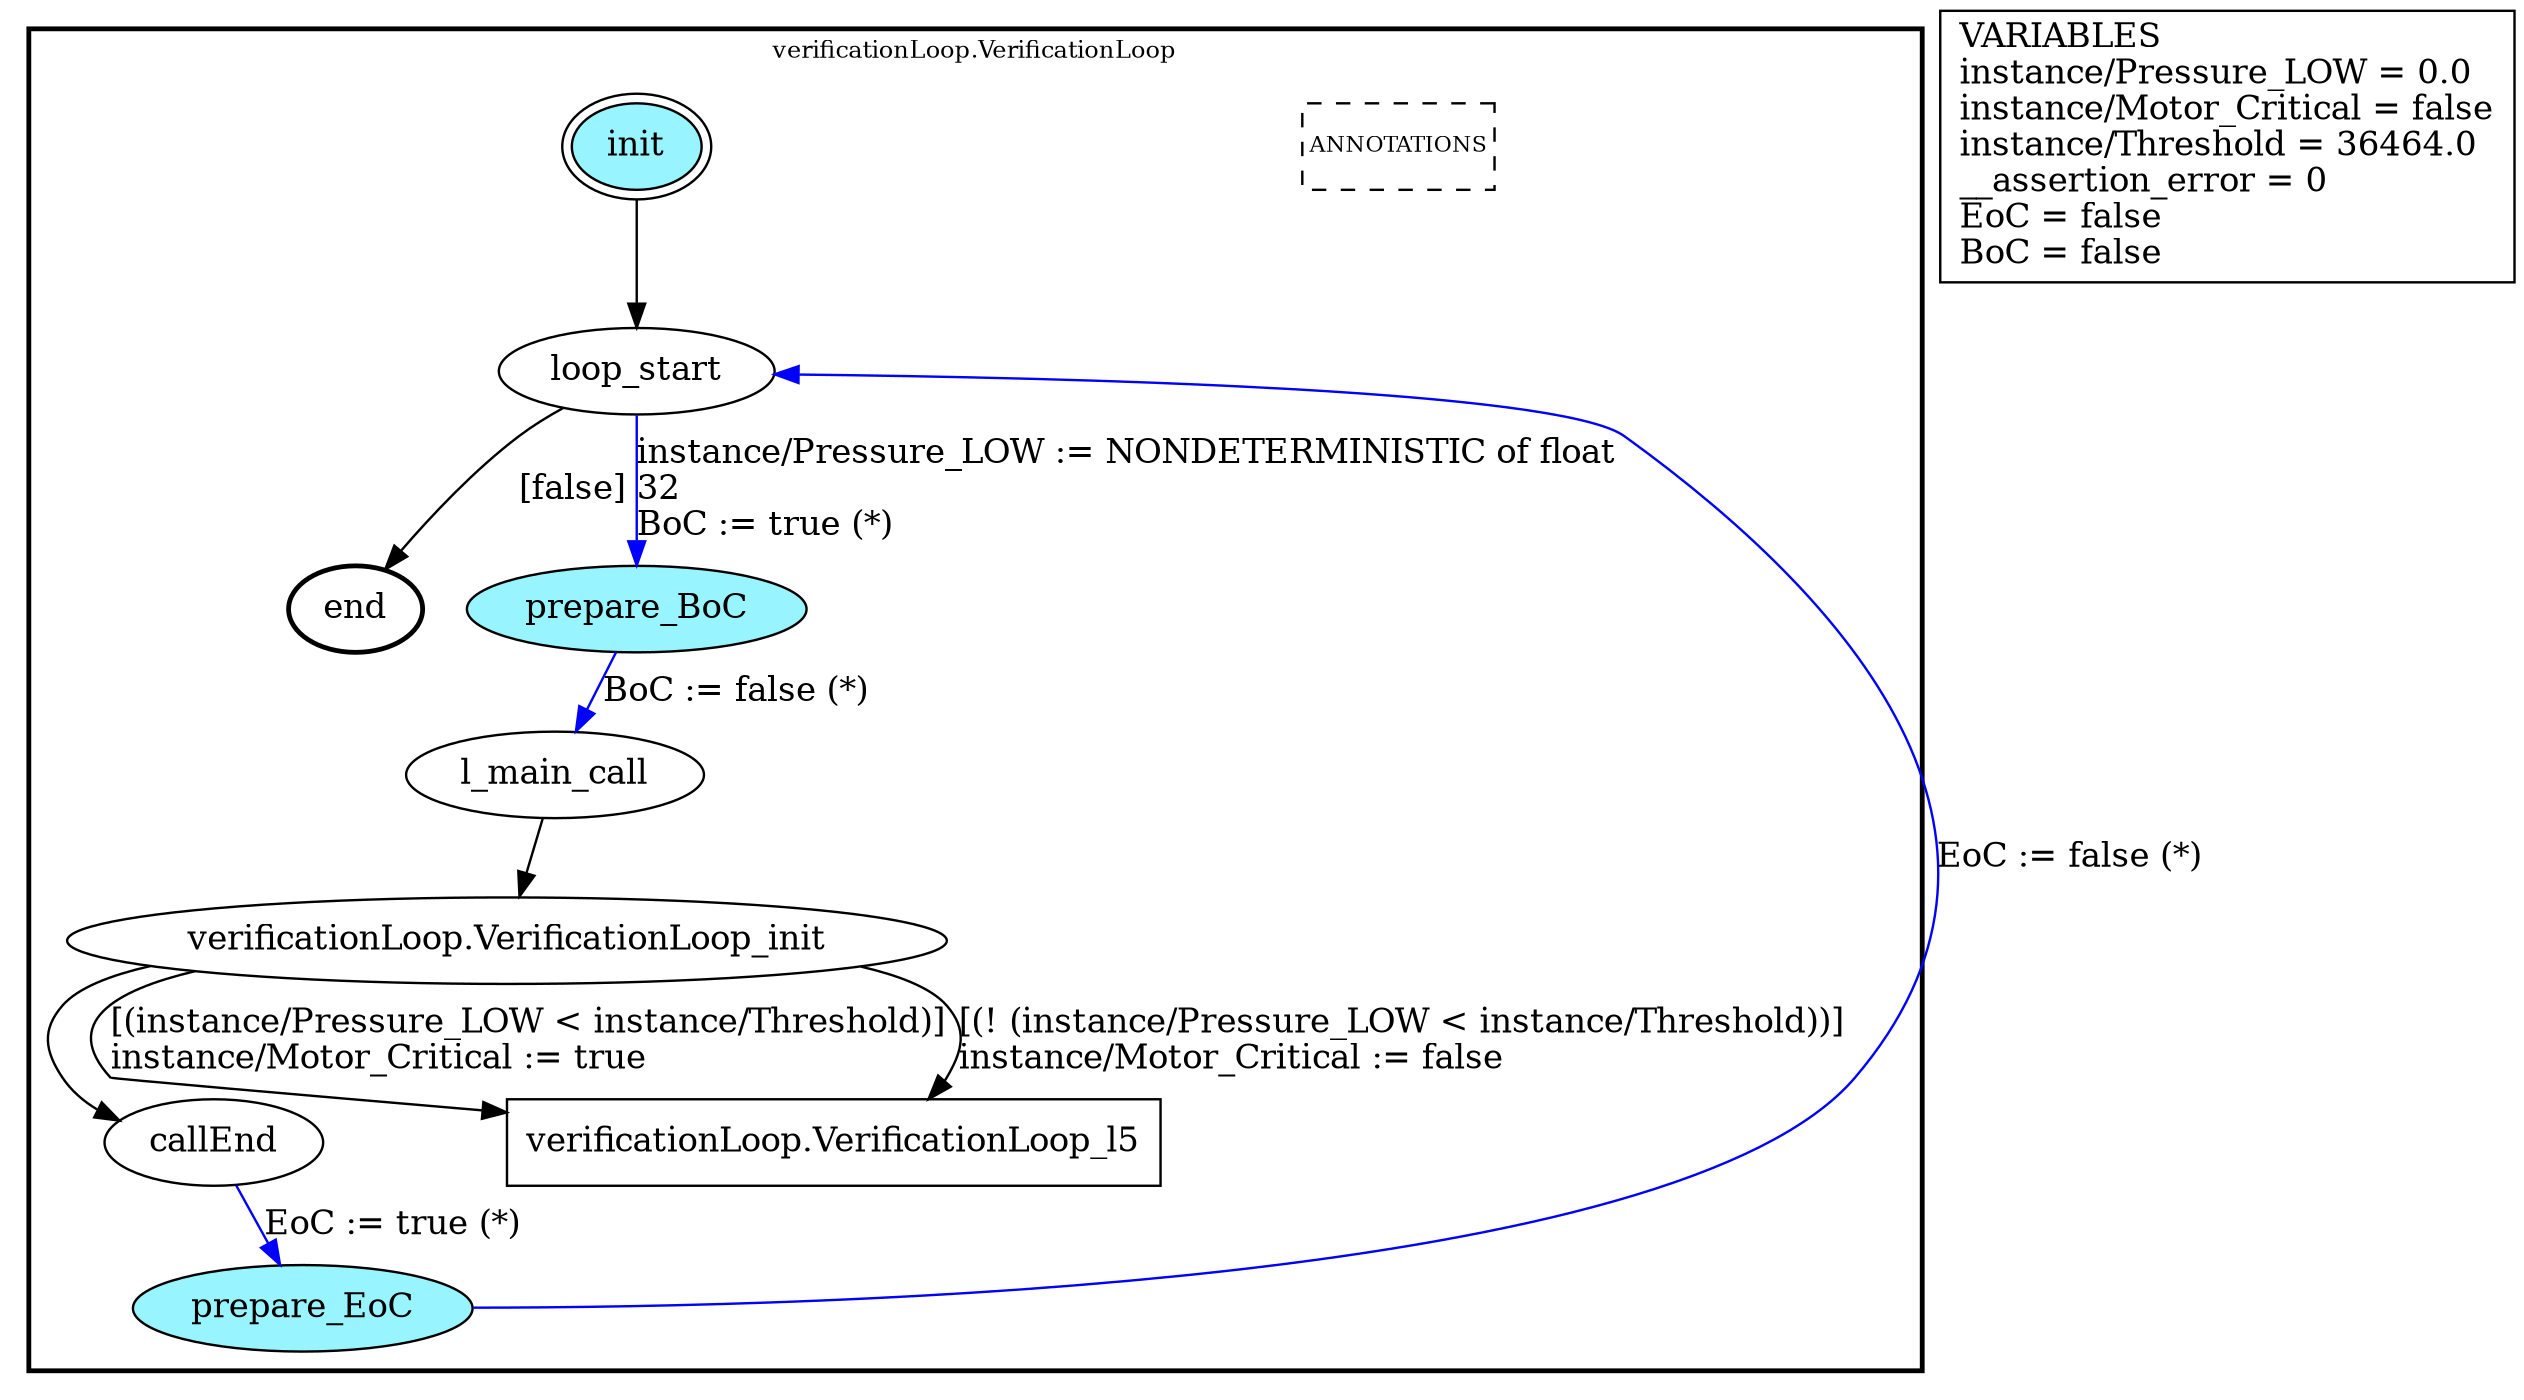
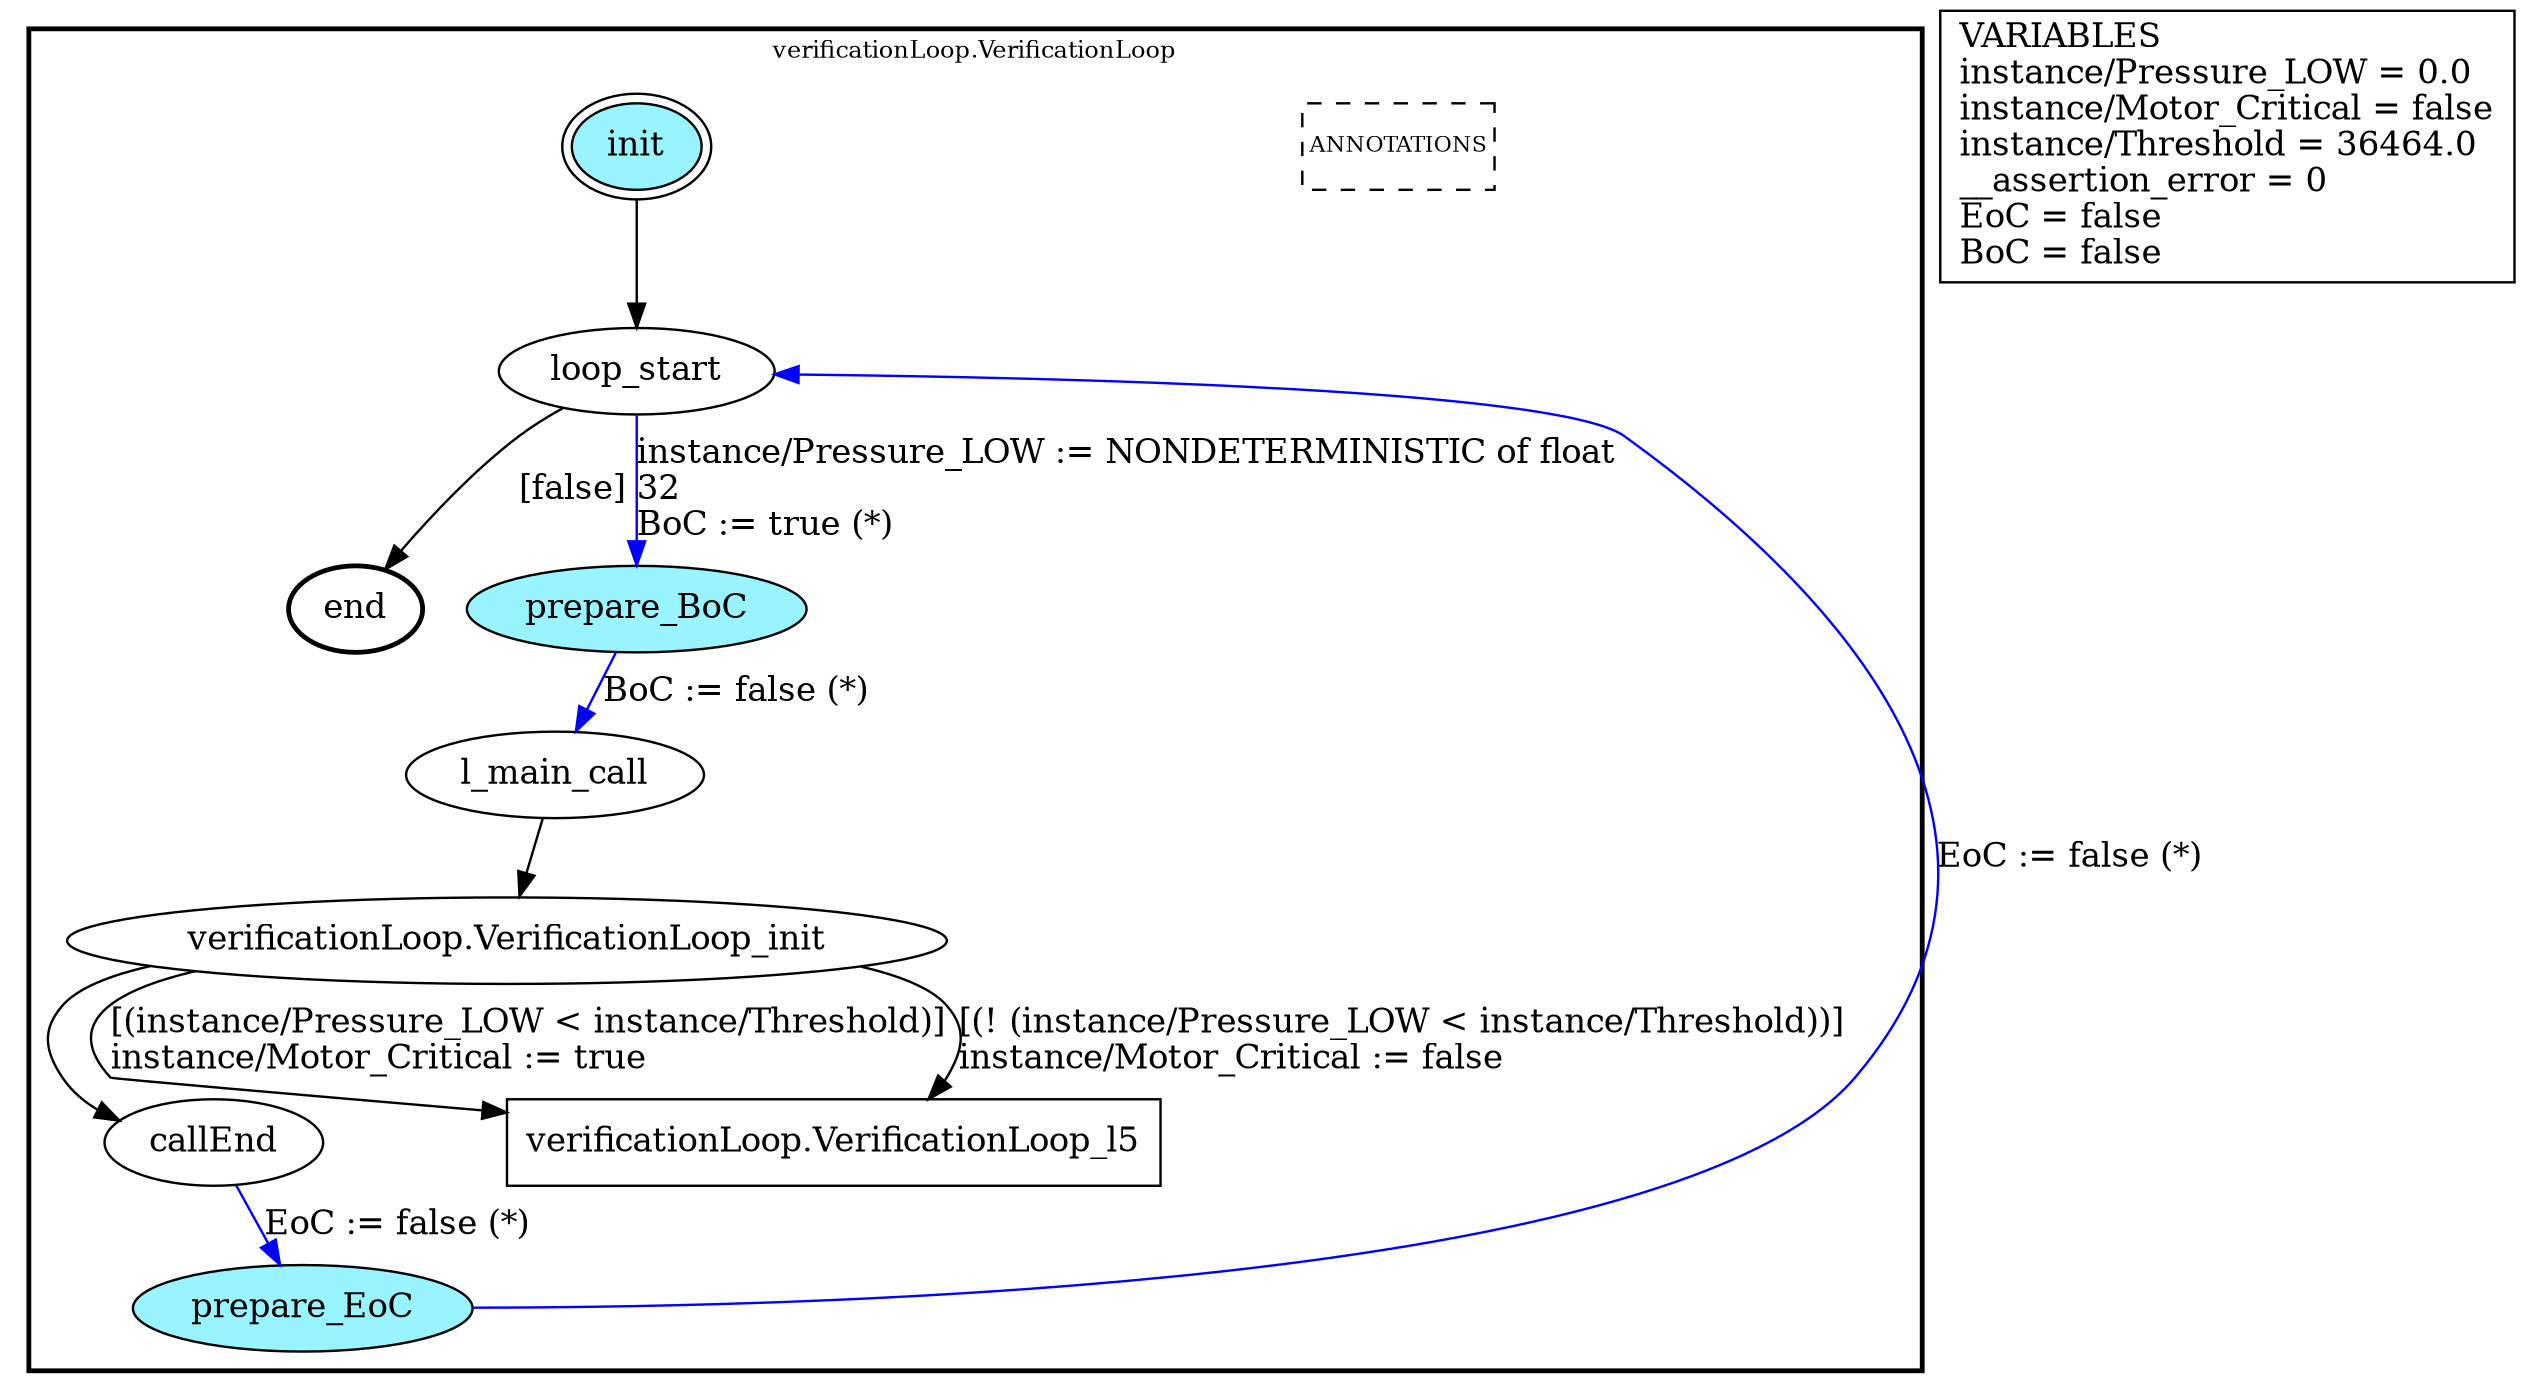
edge "callEnd" -> "prepare_EoC": label "EoC := true (*)" -> "EoC := false (*)"
